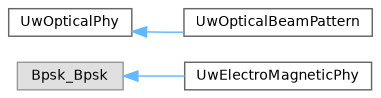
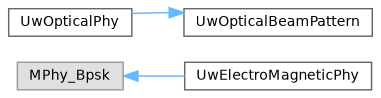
edge "UwOpticalBeamPattern" -> "UwOpticalPhy": reversed
node "Bpsk_Bpsk": label "Bpsk_Bpsk" -> "MPhy_Bpsk"
